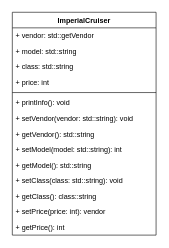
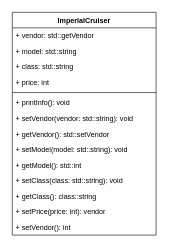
node "+ getVendor(): std::string": label "+ getVendor(): std::string" -> "+ getVendor(): std::setVendor"
node "+ setModel(model: std::string): int": label "+ setModel(model: std::string): int" -> "+ setModel(model: std::string): void"
node "+ getModel(): std::string": label "+ getModel(): std::string" -> "+ getModel(): std::int"
node "+ getPrice(): int": label "+ getPrice(): int" -> "+ setVendor(): int"
